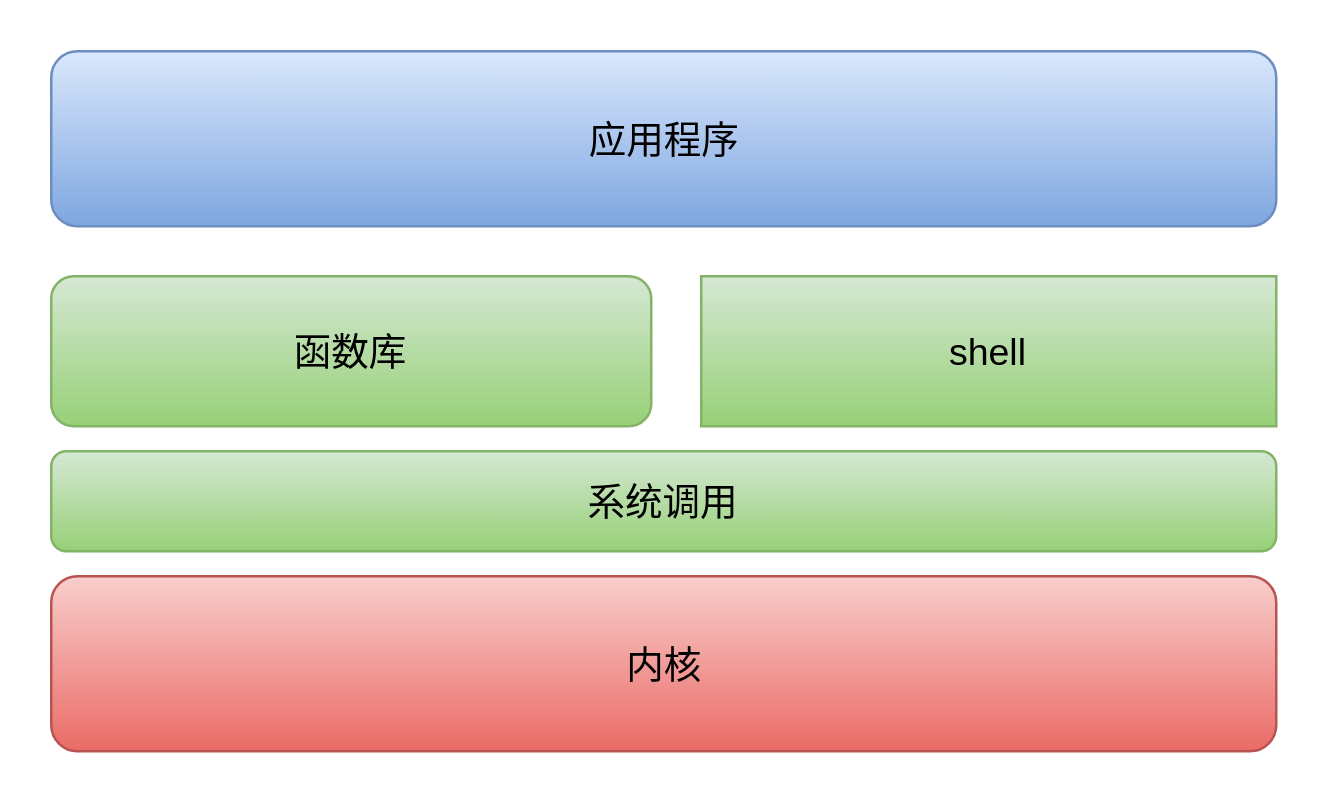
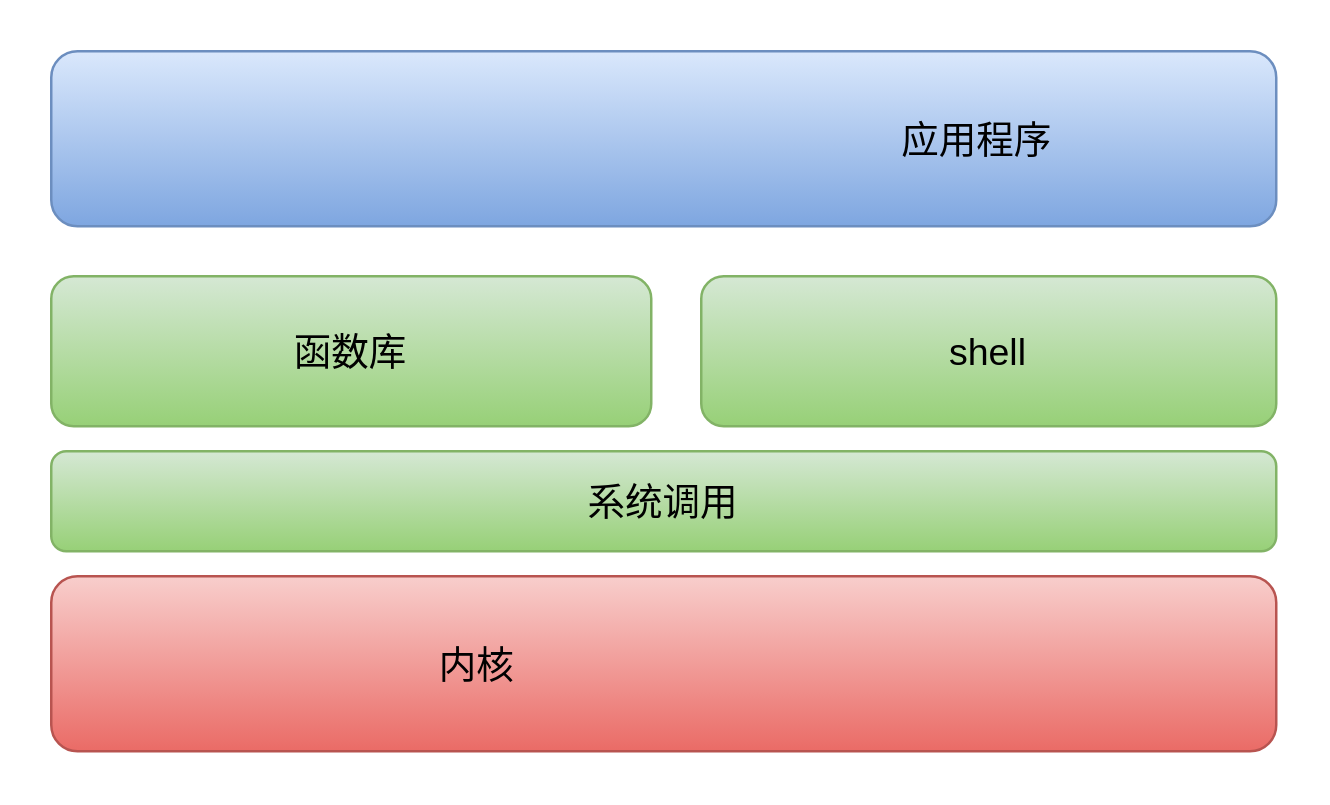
node "应用程序": moved (664, 139) -> (976, 139)
node "shell": shape rectangle -> rounded rectangle
node "内核": moved (664, 664) -> (476, 664)
